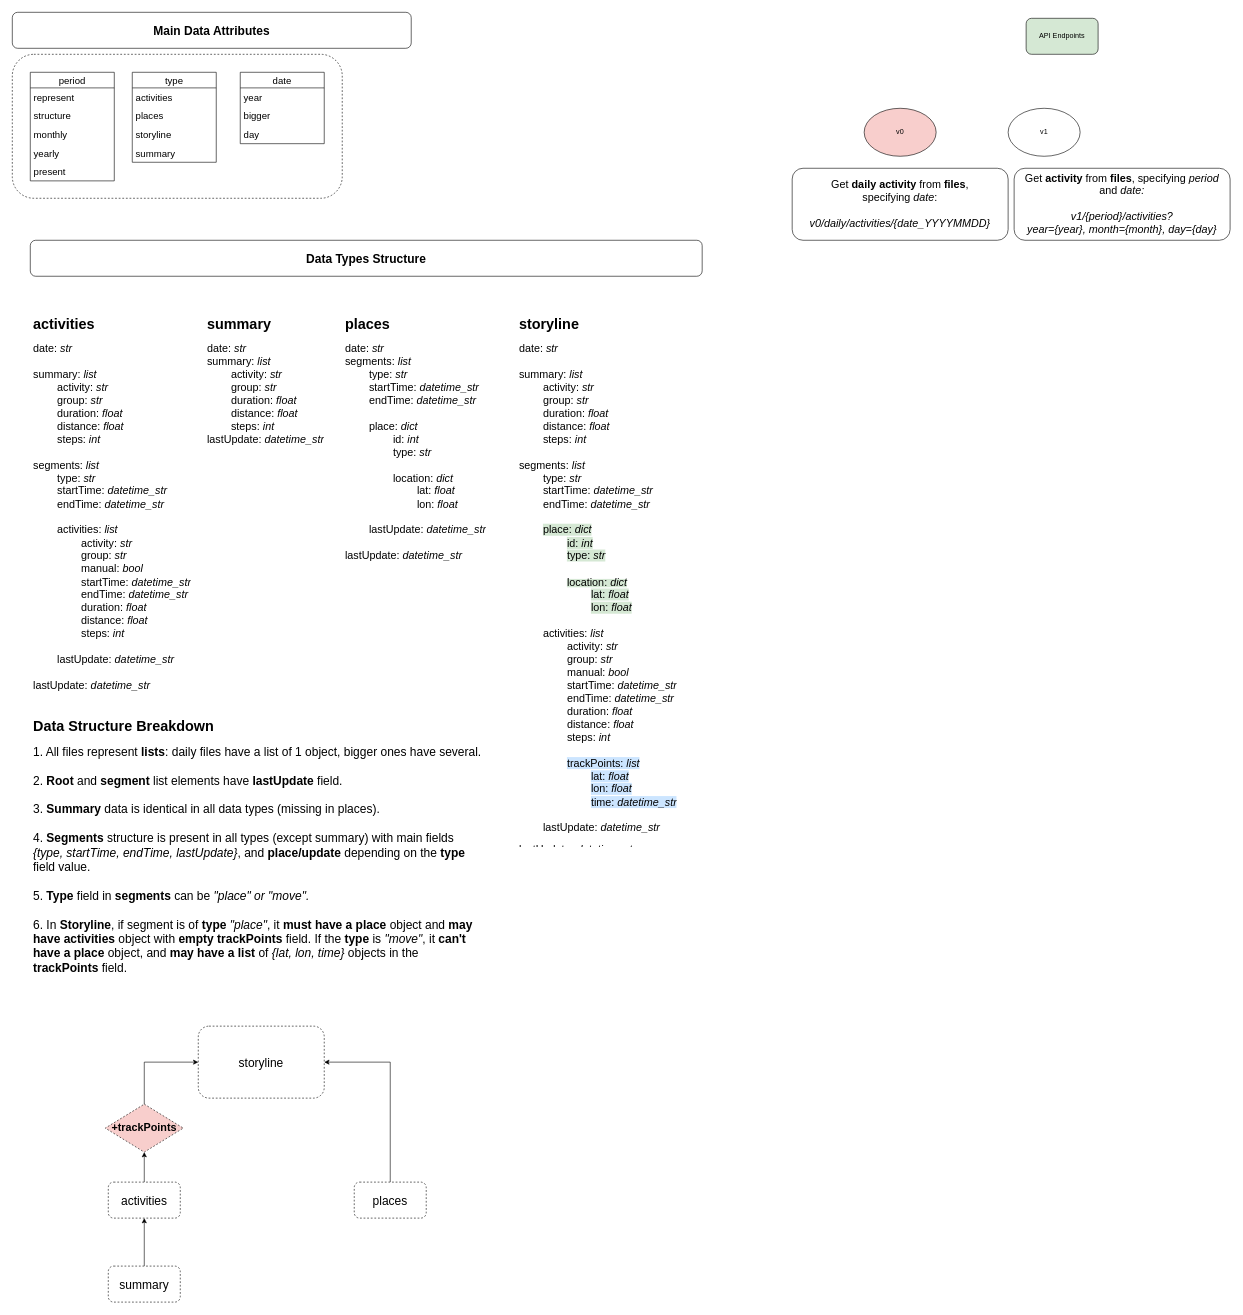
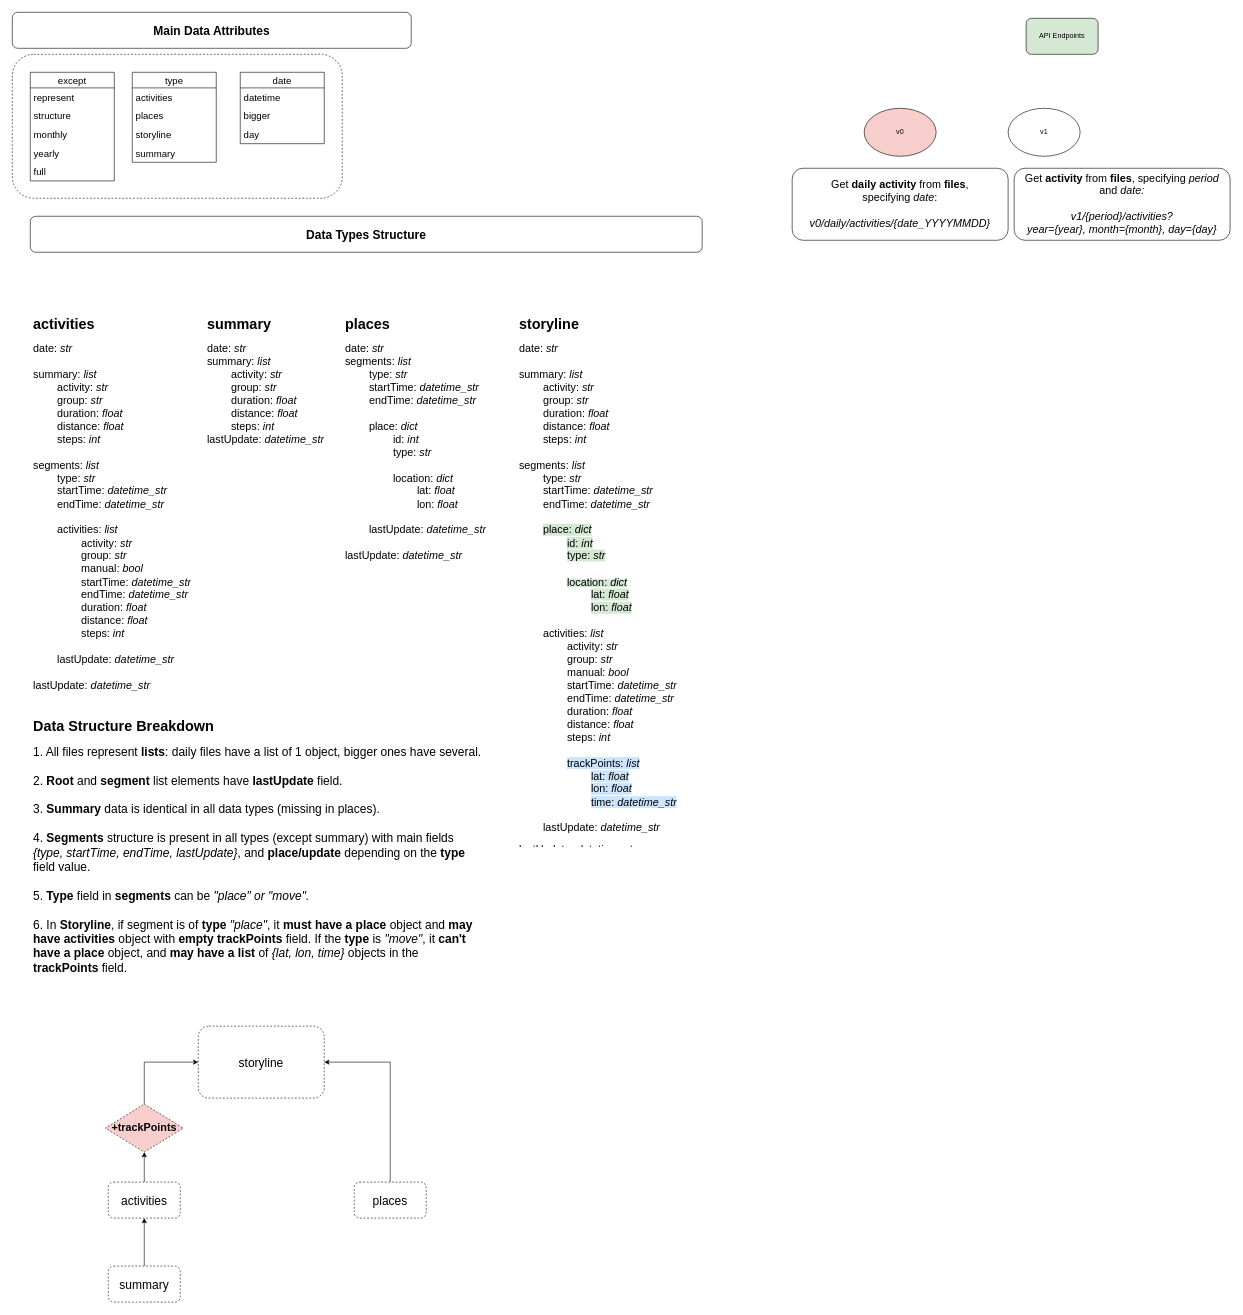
node "period": label "period" -> "except"
node "year": label "year" -> "datetime"
node "present": label "present" -> "full"
node "Data Types Structure": moved (366, 258) -> (366, 234)
